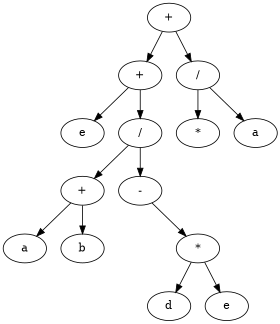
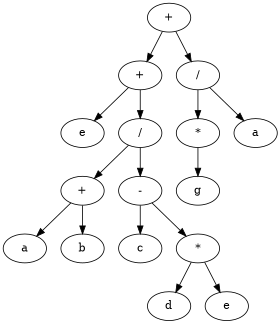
node "g": added
node "c": added
